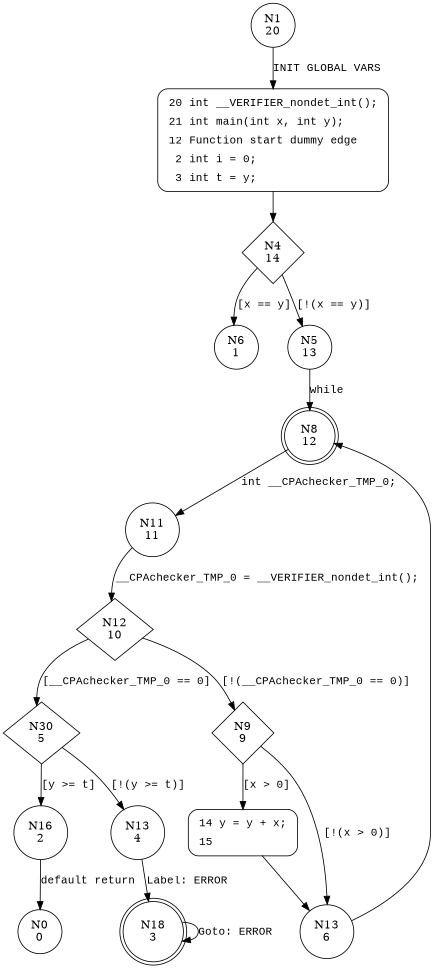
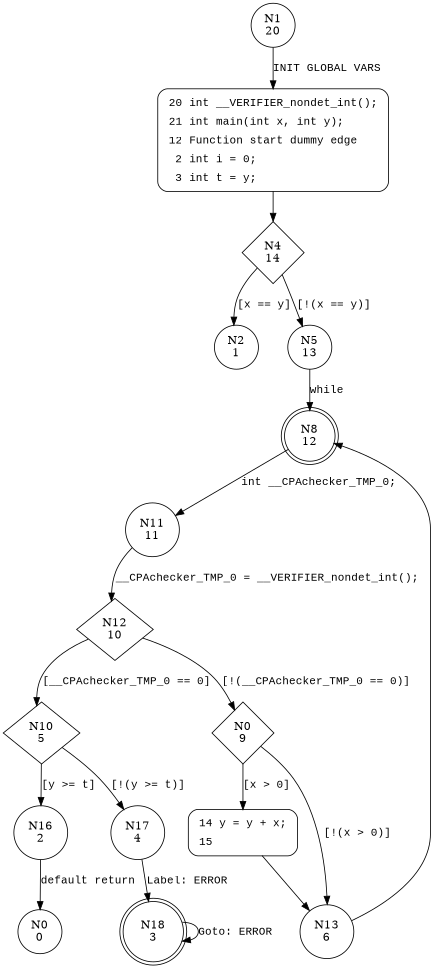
node "N6 1": label "N6 1" -> "N2 1"
node "N30 5": label "N30 5" -> "N10 5"
node "N9 9": label "N9 9" -> "N0 9"
node "N13 4": label "N13 4" -> "N17 4"
